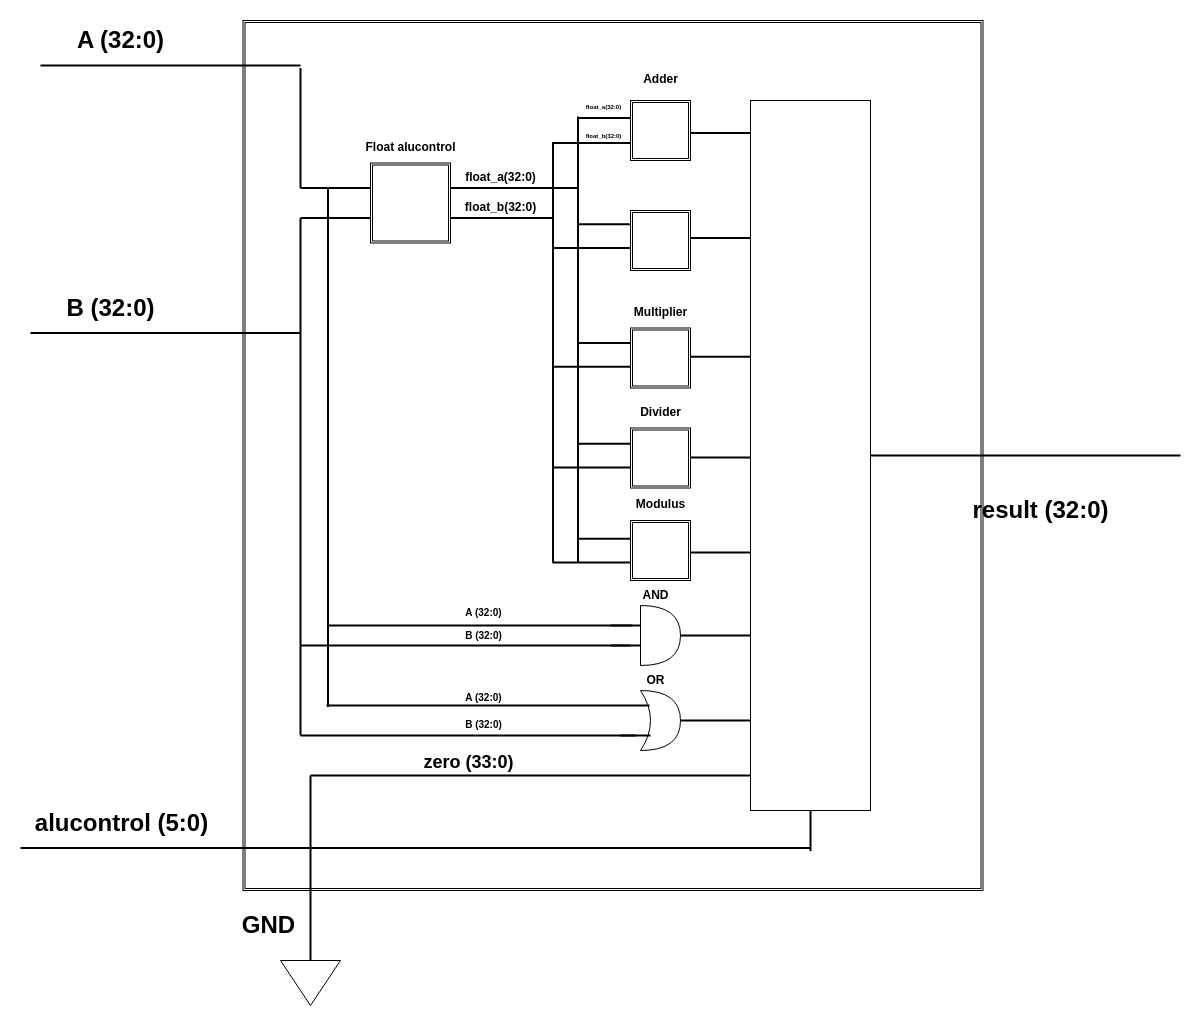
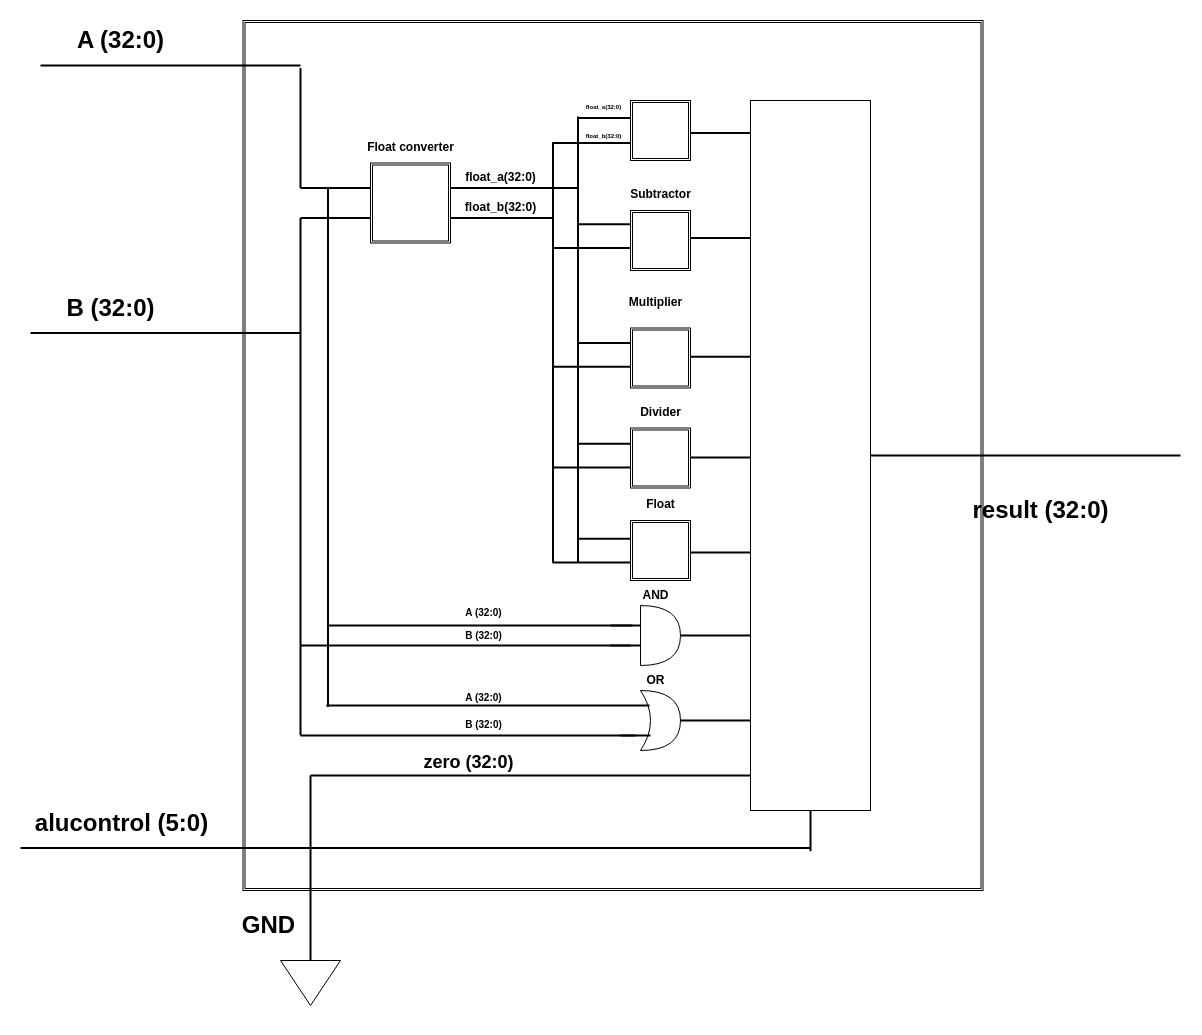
node "Adder": removed
node "Float alucontrol": label "Float alucontrol" -> "Float converter"
node "Subtractor": added
node "Multiplier": moved (661, 308) -> (656, 298)
node "Modulus": label "Modulus" -> "Float"
node "zero (33:0)": label "zero (33:0)" -> "zero (32:0)"
